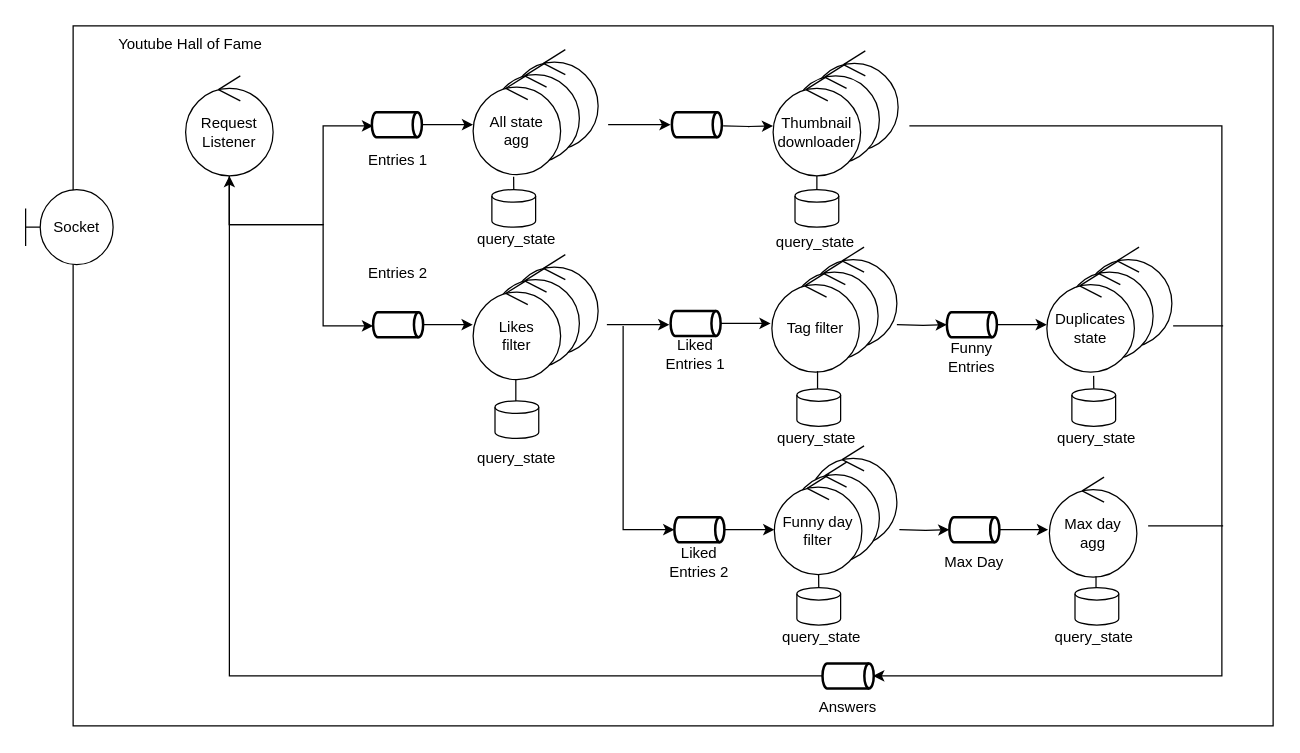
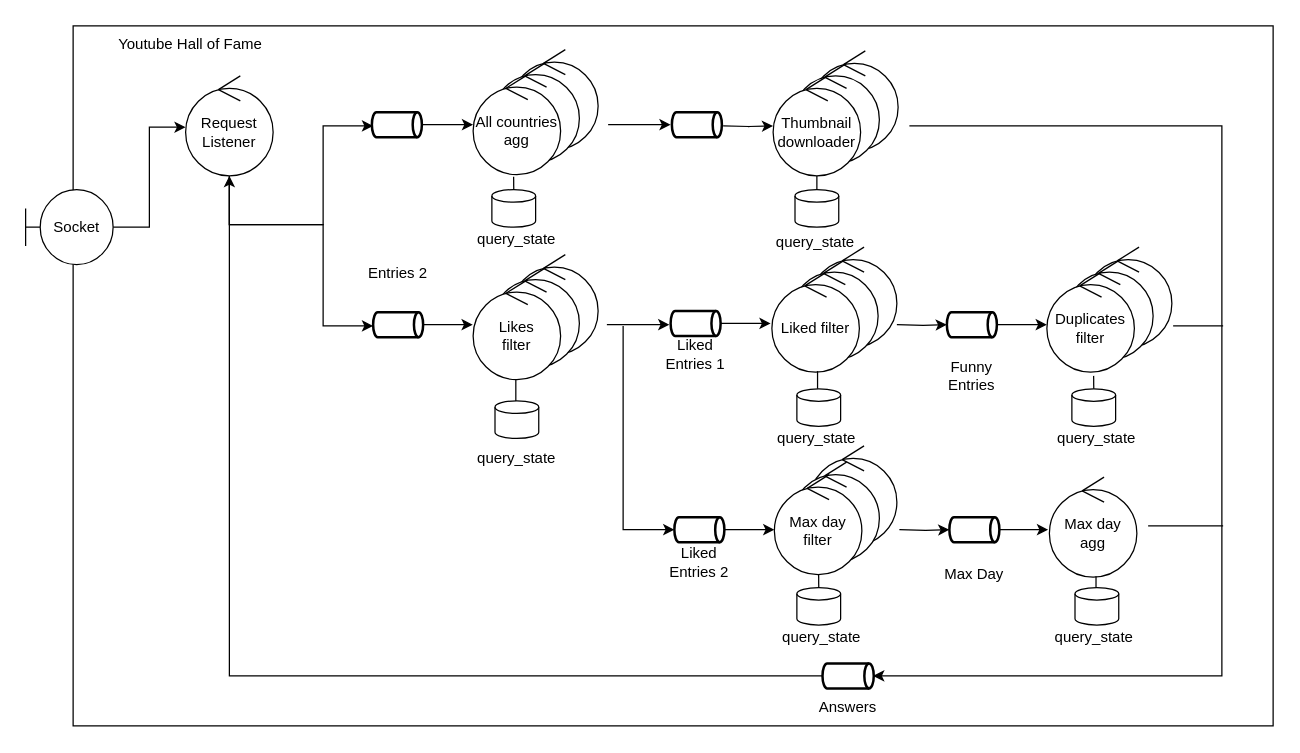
node "All state agg": label "All state agg" -> "All countries agg"
node "Entries 1": removed
edge "Socket" -> "Request Listener": added
node "Tag filter": label "Tag filter" -> "Liked filter"
node "Duplicates state": label "Duplicates state" -> "Duplicates filter"
node "Funny Entries": moved (972, 357) -> (972, 376)
node "Funny day filter": label "Funny day filter" -> "Max day filter"
node "Max Day": moved (974, 562) -> (974, 574)
